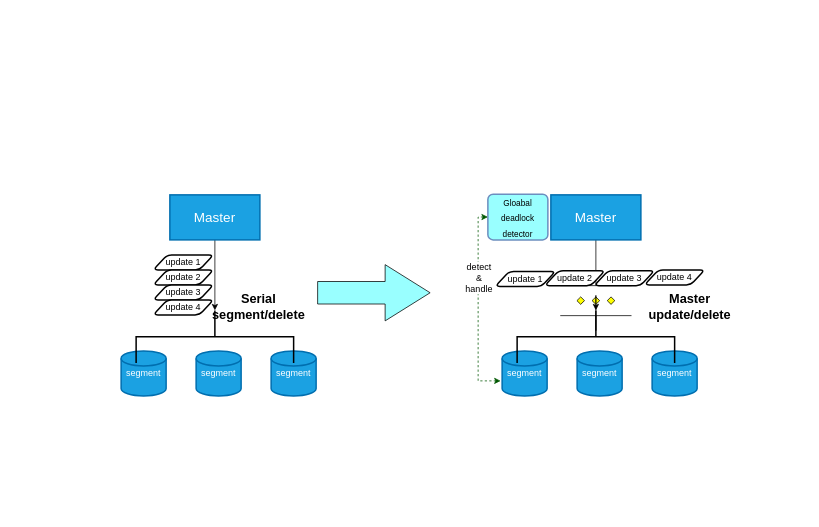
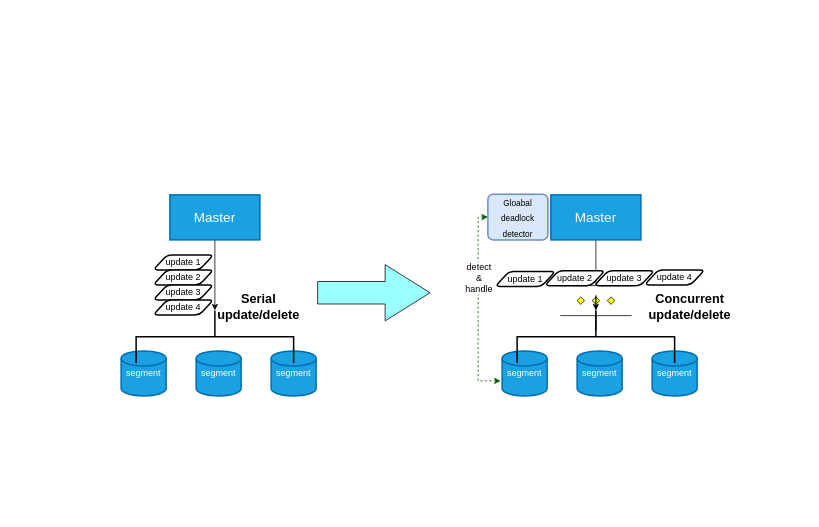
node "Gloabaldeadlockdetector": fillcolor #99ffff -> #dae8fc
node "Serial segment/delete": label "Serial segment/delete" -> "Serial update/delete"
node "Master update/delete": label "Master update/delete" -> "Concurrent update/delete"
